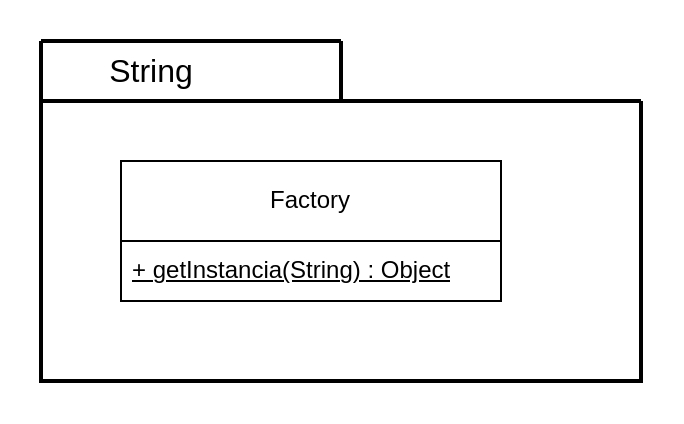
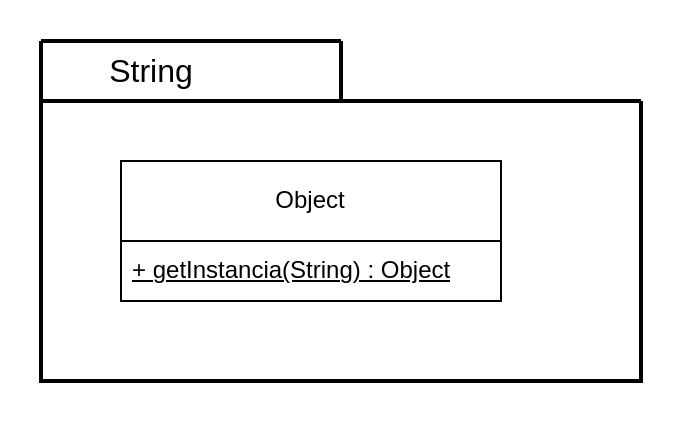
node "Factory": label "Factory" -> "Object"
